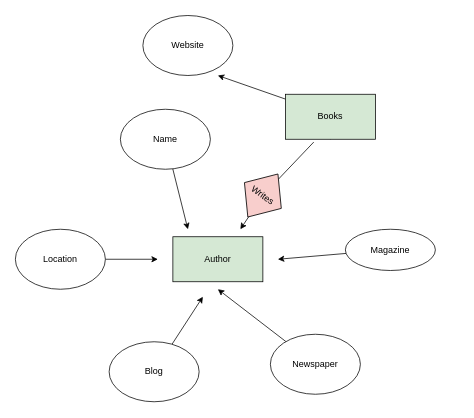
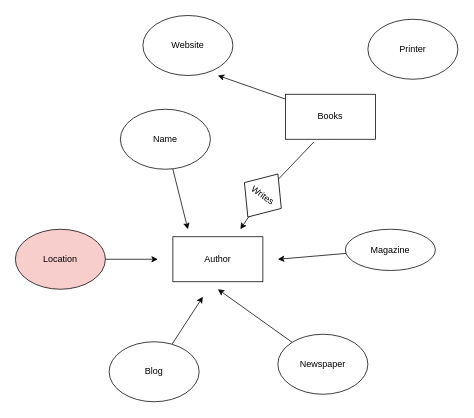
node "Printer": added
node "Books": fillcolor #d5e8d4 -> #ffffff
node "Writes": fillcolor #f8cecc -> #ffffff
node "Location": fillcolor #ffffff -> #f8cecc
node "Author": fillcolor #d5e8d4 -> #ffffff
node "Newspaper": moved (315, 364) -> (323, 364)
